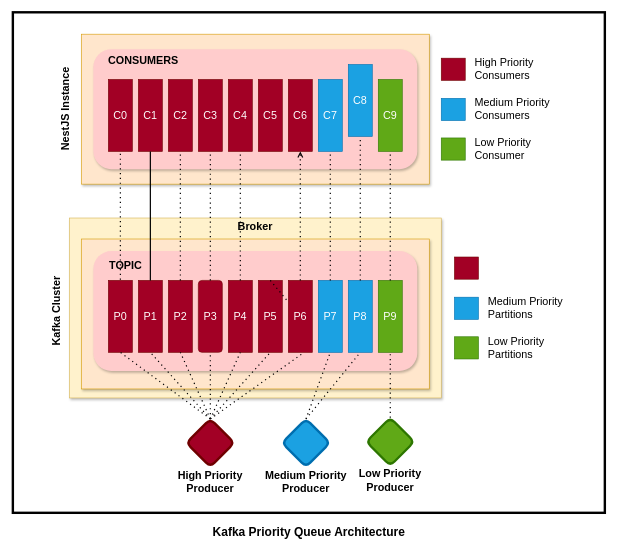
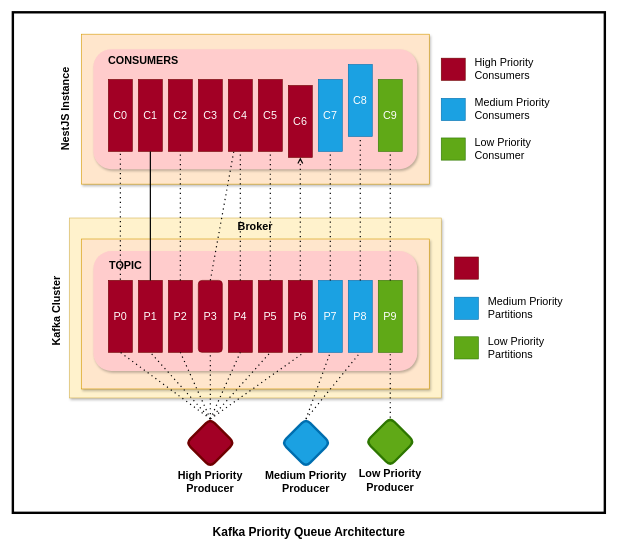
node "C6": moved (300, 116) -> (300, 122)
edge "C3" -- "P3": now "C4" -- "P3"
edge "P5" -- "P6": now "P5" -- "C5"
